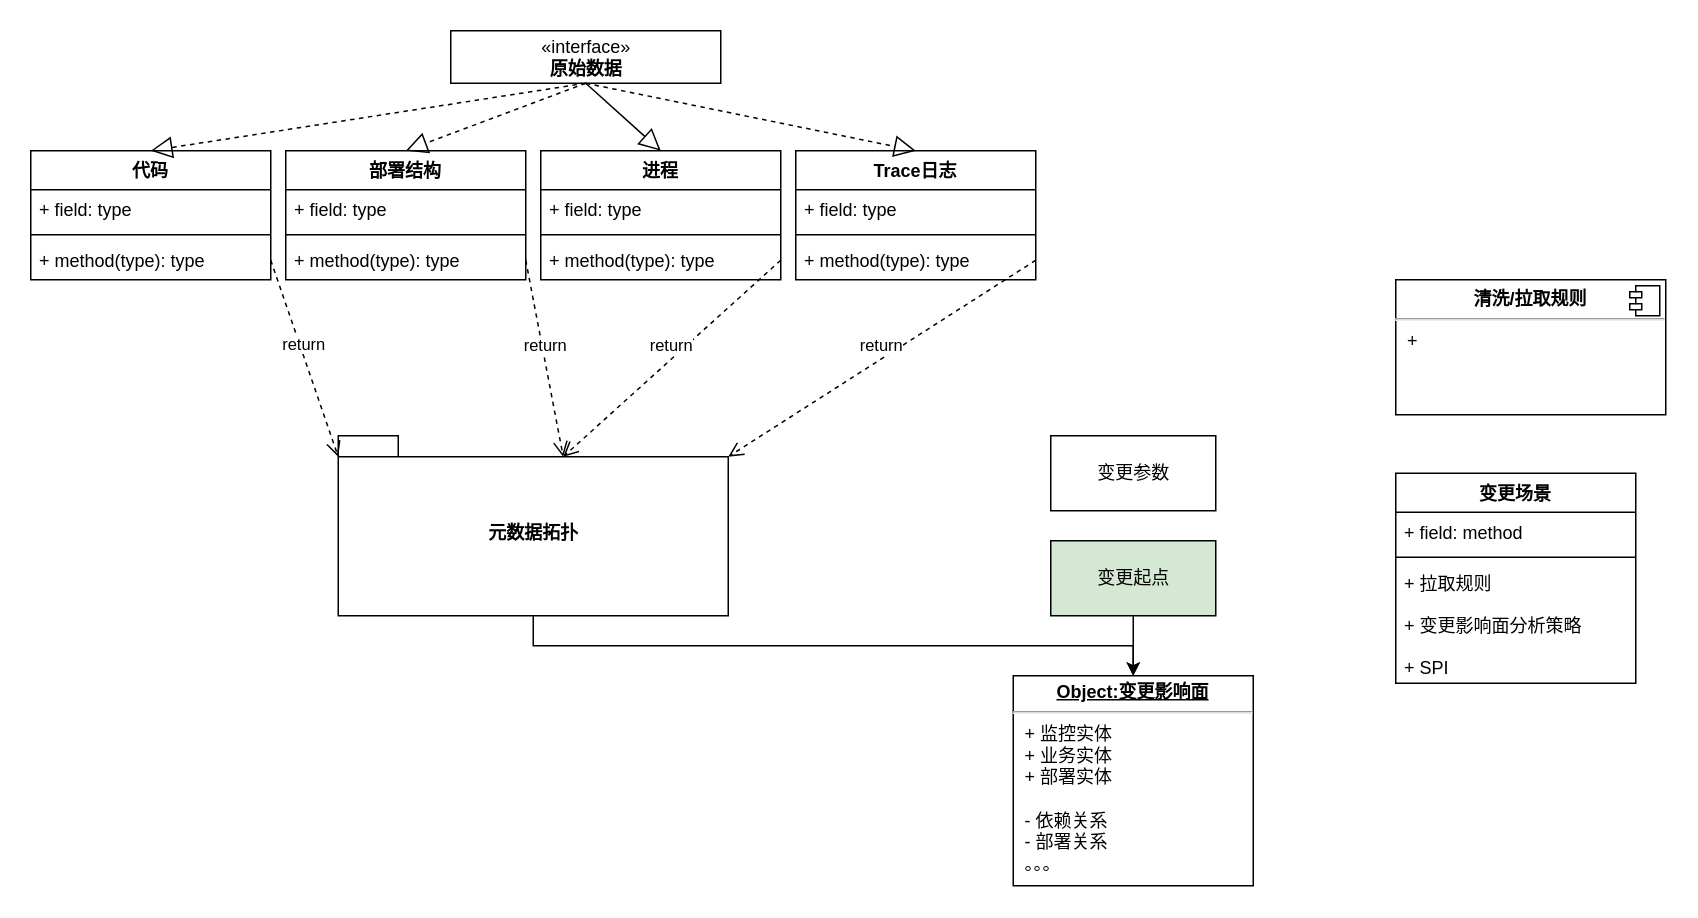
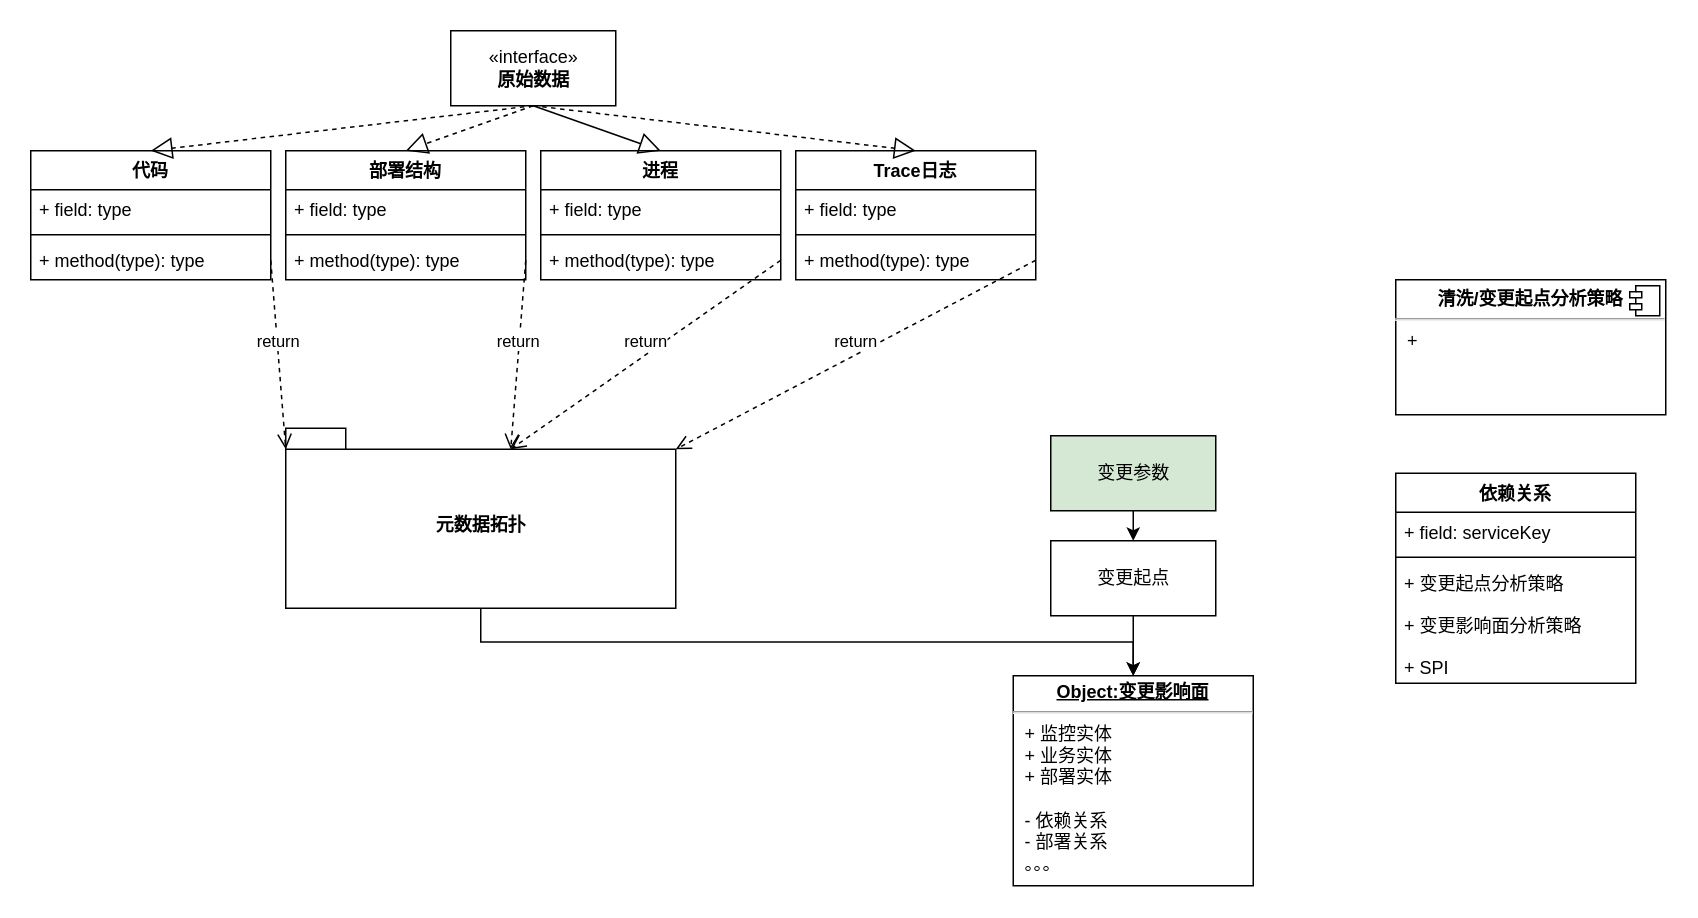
node "«interface» 原始数据": size 270x53 -> 165x75
node "清洗/拉取规则 +": label "清洗/拉取规则 +" -> "清洗/变更起点分析策略 +"
node "变更参数": fillcolor #ffffff -> #d5e8d4
node "变更场景": label "变更场景" -> "依赖关系"
edge "变更参数" -> "变更起点": added
node "元数据拓扑": moved (533, 526) -> (481, 518)
node "+ field: method": label "+ field: method" -> "+ field: serviceKey"
node "变更起点": fillcolor #d5e8d4 -> #ffffff
node "+ 拉取规则 + 变更影响面分析策略 + SPI": label "+ 拉取规则 + 变更影响面分析策略 + SPI" -> "+ 变更起点分析策略 + 变更影响面分析策略 + SPI"
